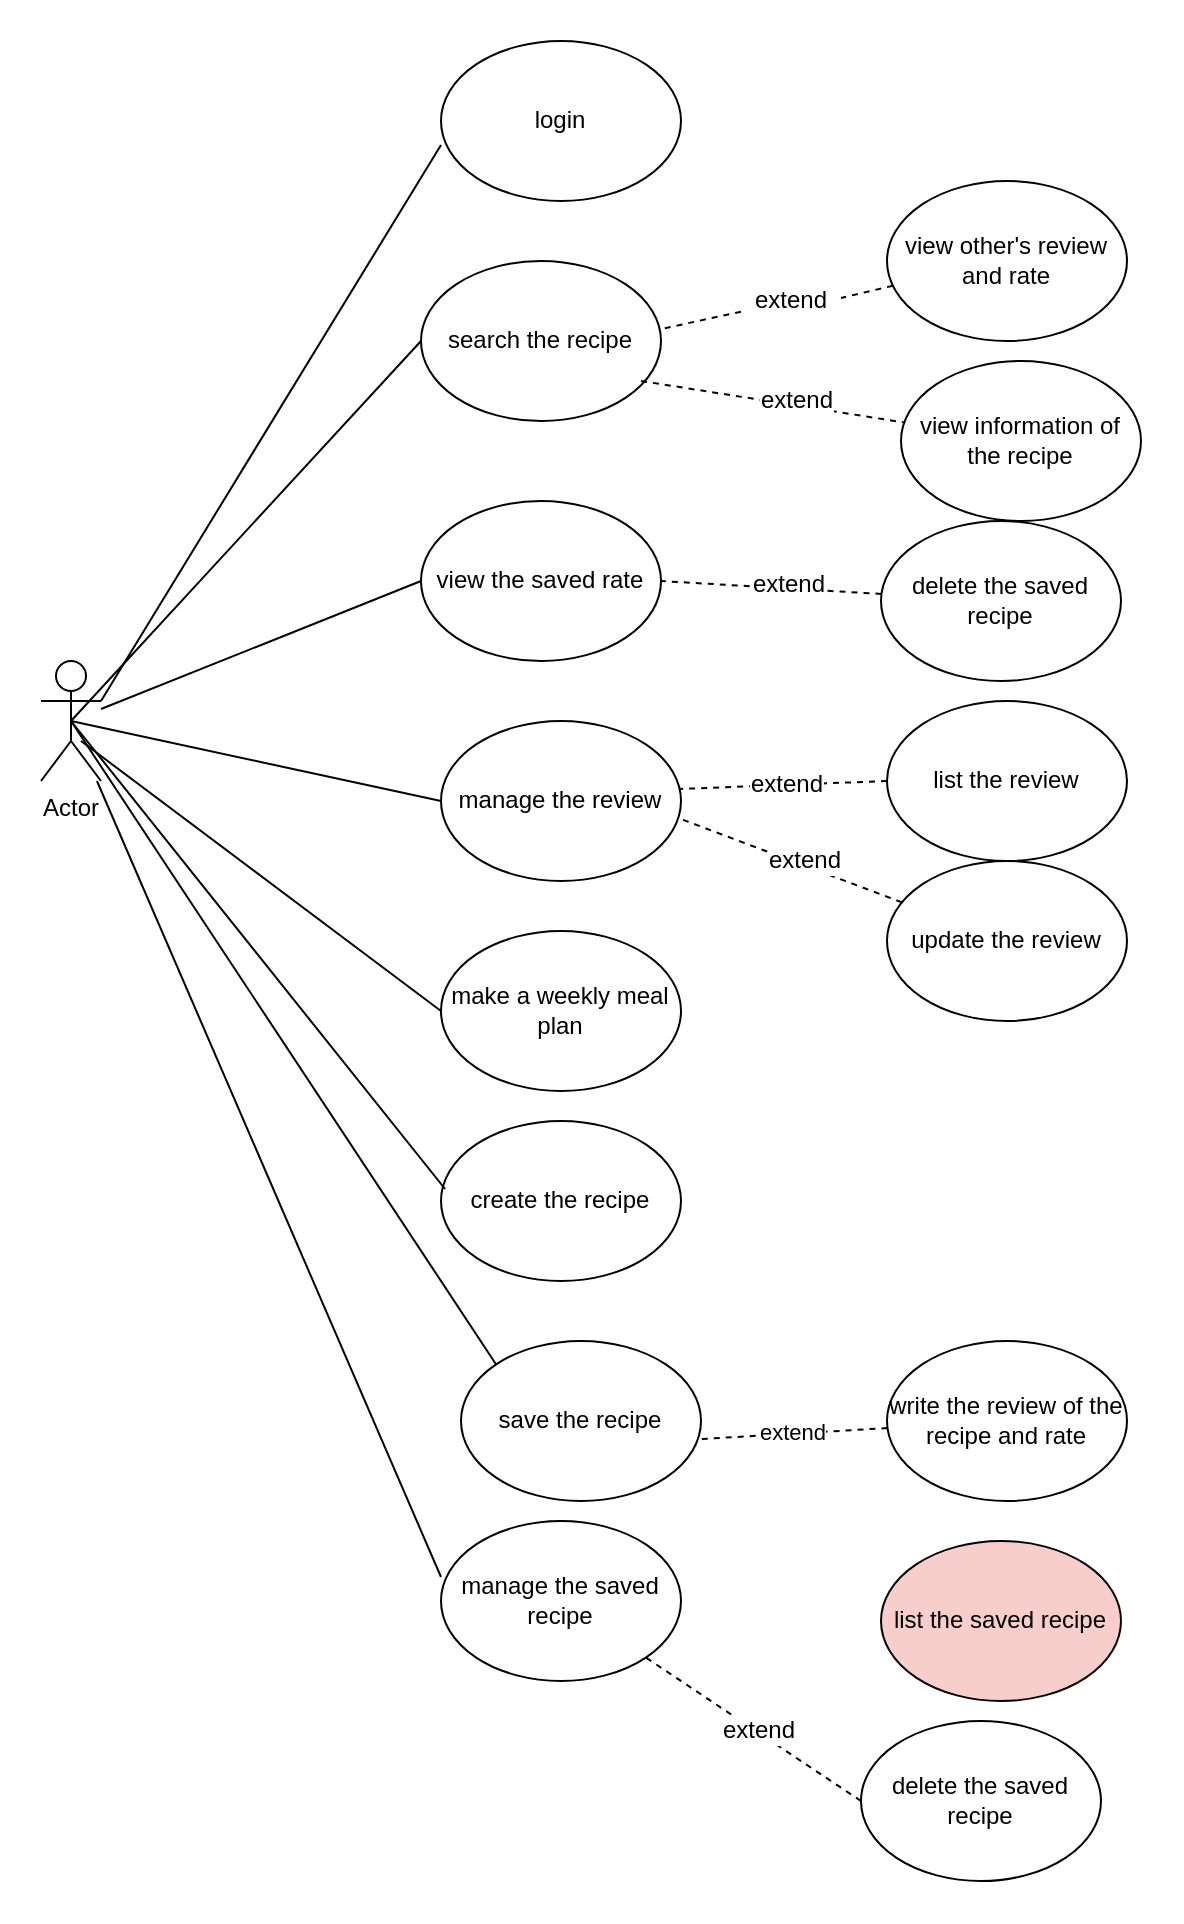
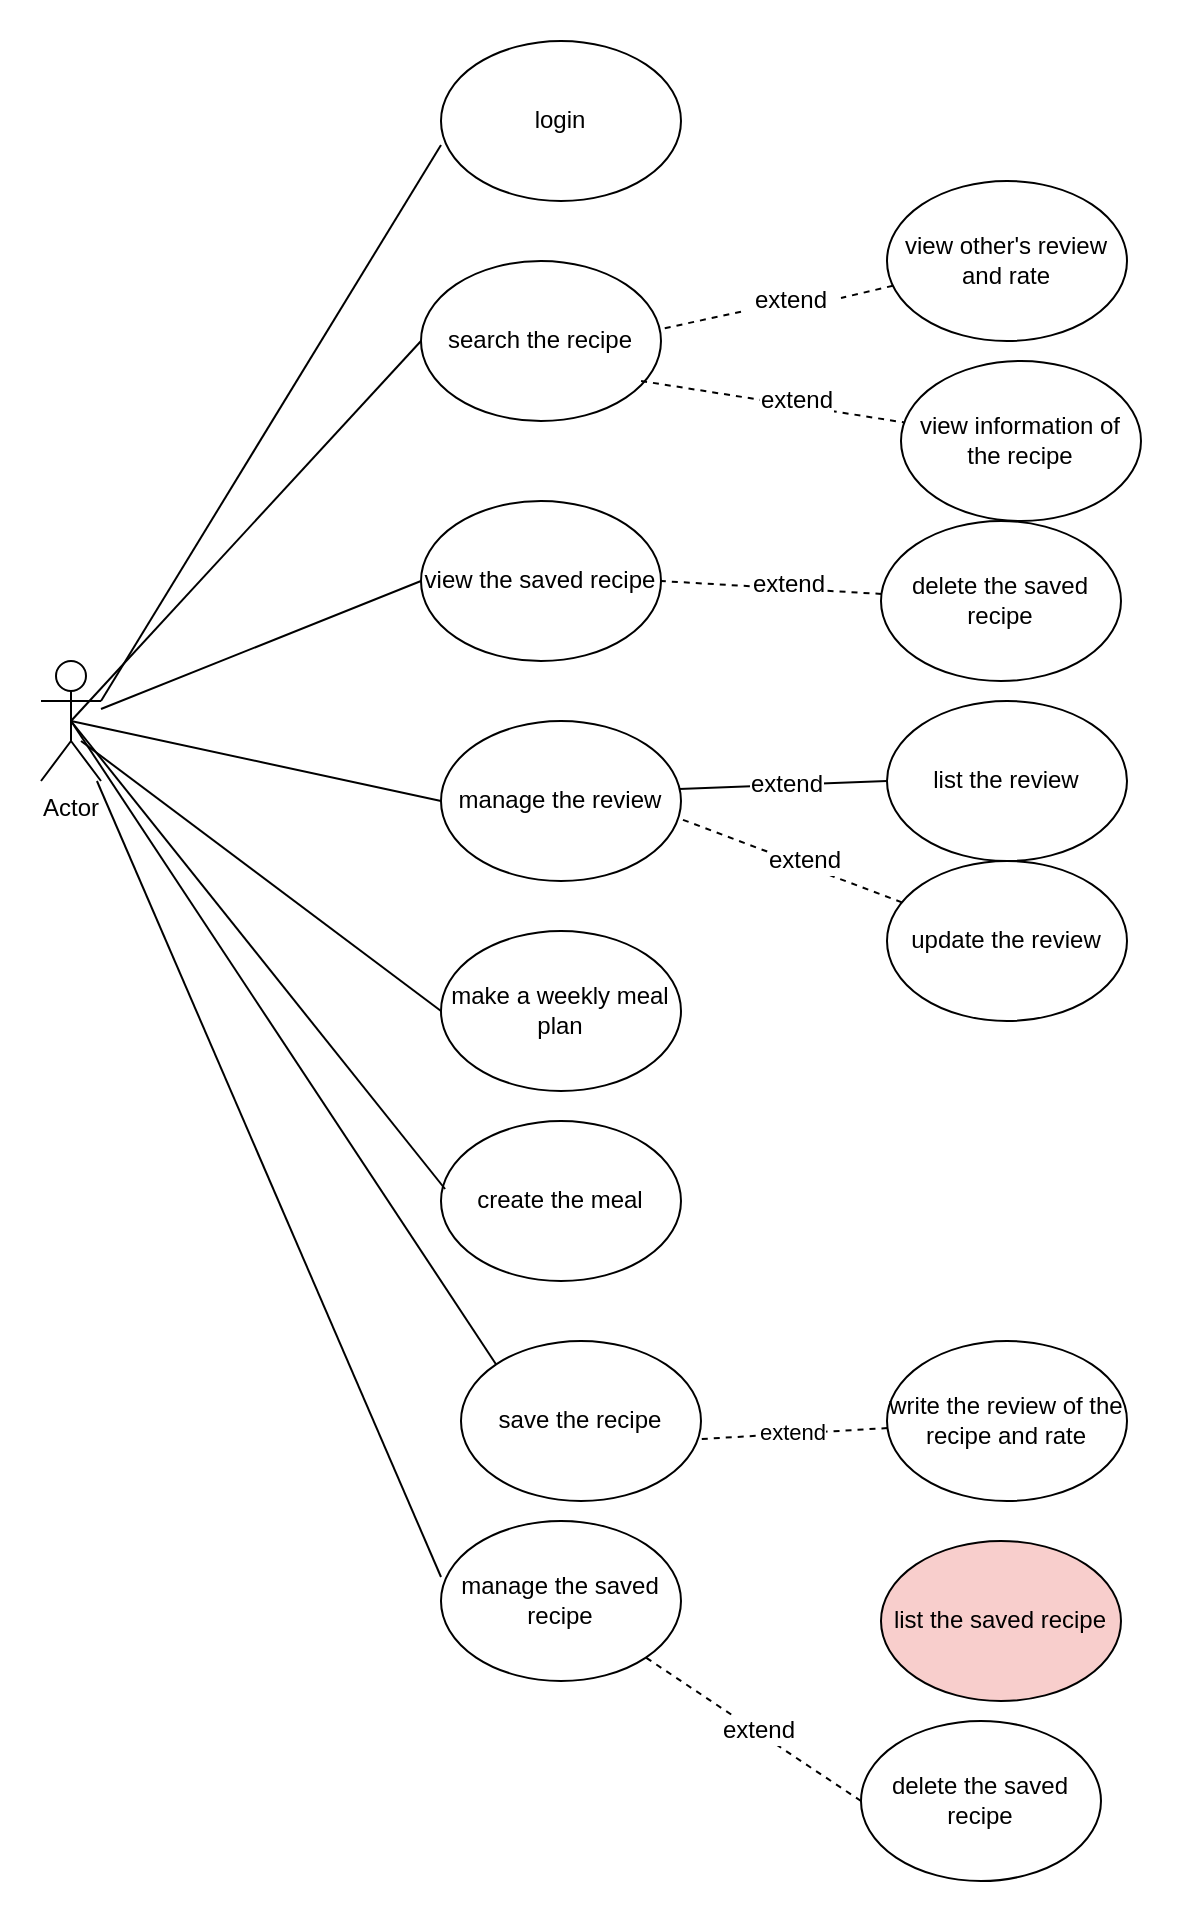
node "view the saved rate": label "view the saved rate" -> "view the saved recipe"
edge "list the review" -- "manage the review": style dashed -> solid
node "create the recipe": label "create the recipe" -> "create the meal"
